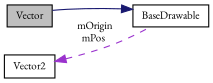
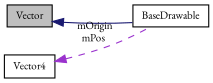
edge "Vector" -> "BaseDrawable": reversed
node "Vector2": label "Vector2" -> "Vector4"
